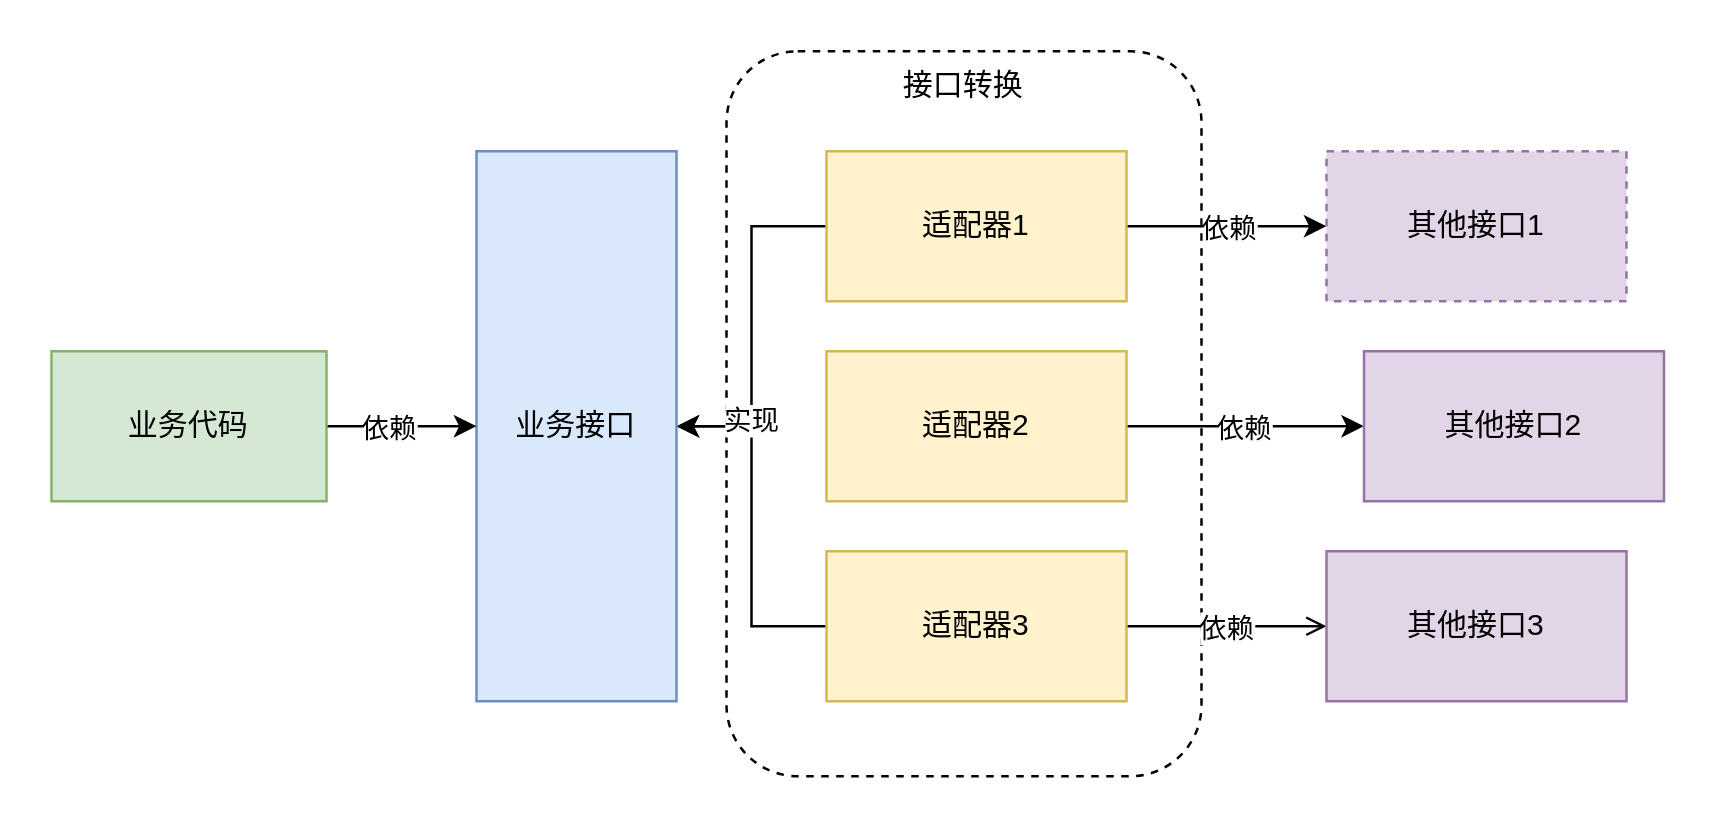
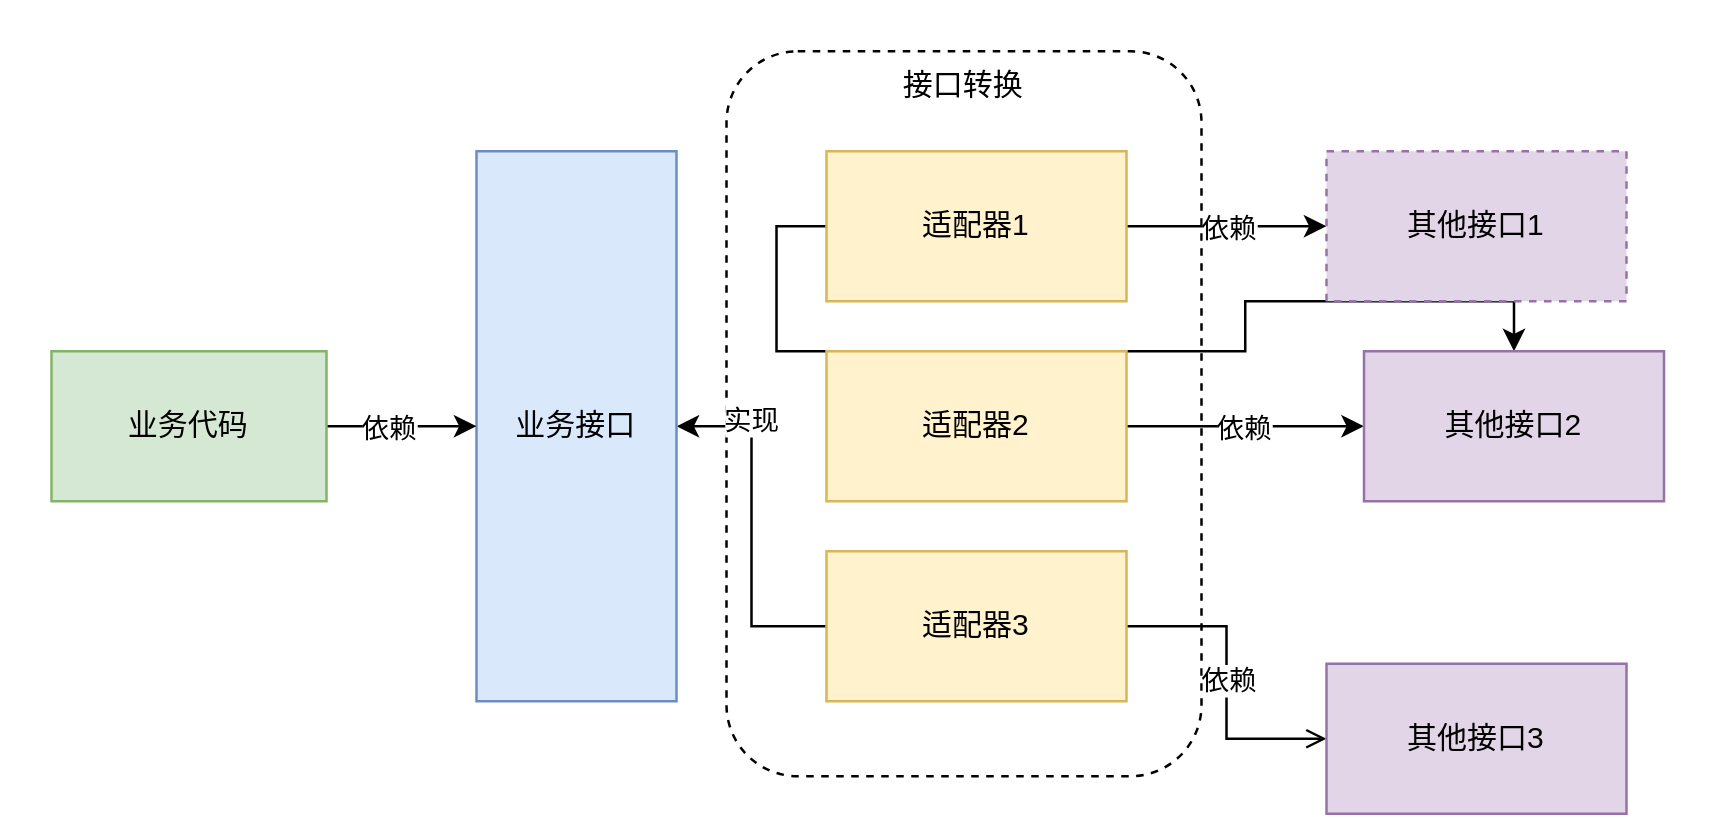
edge "适配器1" -> "业务接口": now "适配器1" -> "其他接口2"
node "其他接口3": moved (1476, 626) -> (1476, 739)
